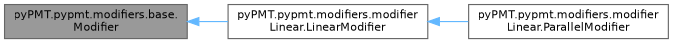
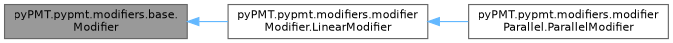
node "pyPMT.pypmt.modifiers.modifier Linear.LinearModifier": label "pyPMT.pypmt.modifiers.modifier Linear.LinearModifier" -> "pyPMT.pypmt.modifiers.modifier Modifier.LinearModifier"
node "pyPMT.pypmt.modifiers.modifier Linear.ParallelModifier": label "pyPMT.pypmt.modifiers.modifier Linear.ParallelModifier" -> "pyPMT.pypmt.modifiers.modifier Parallel.ParallelModifier"
